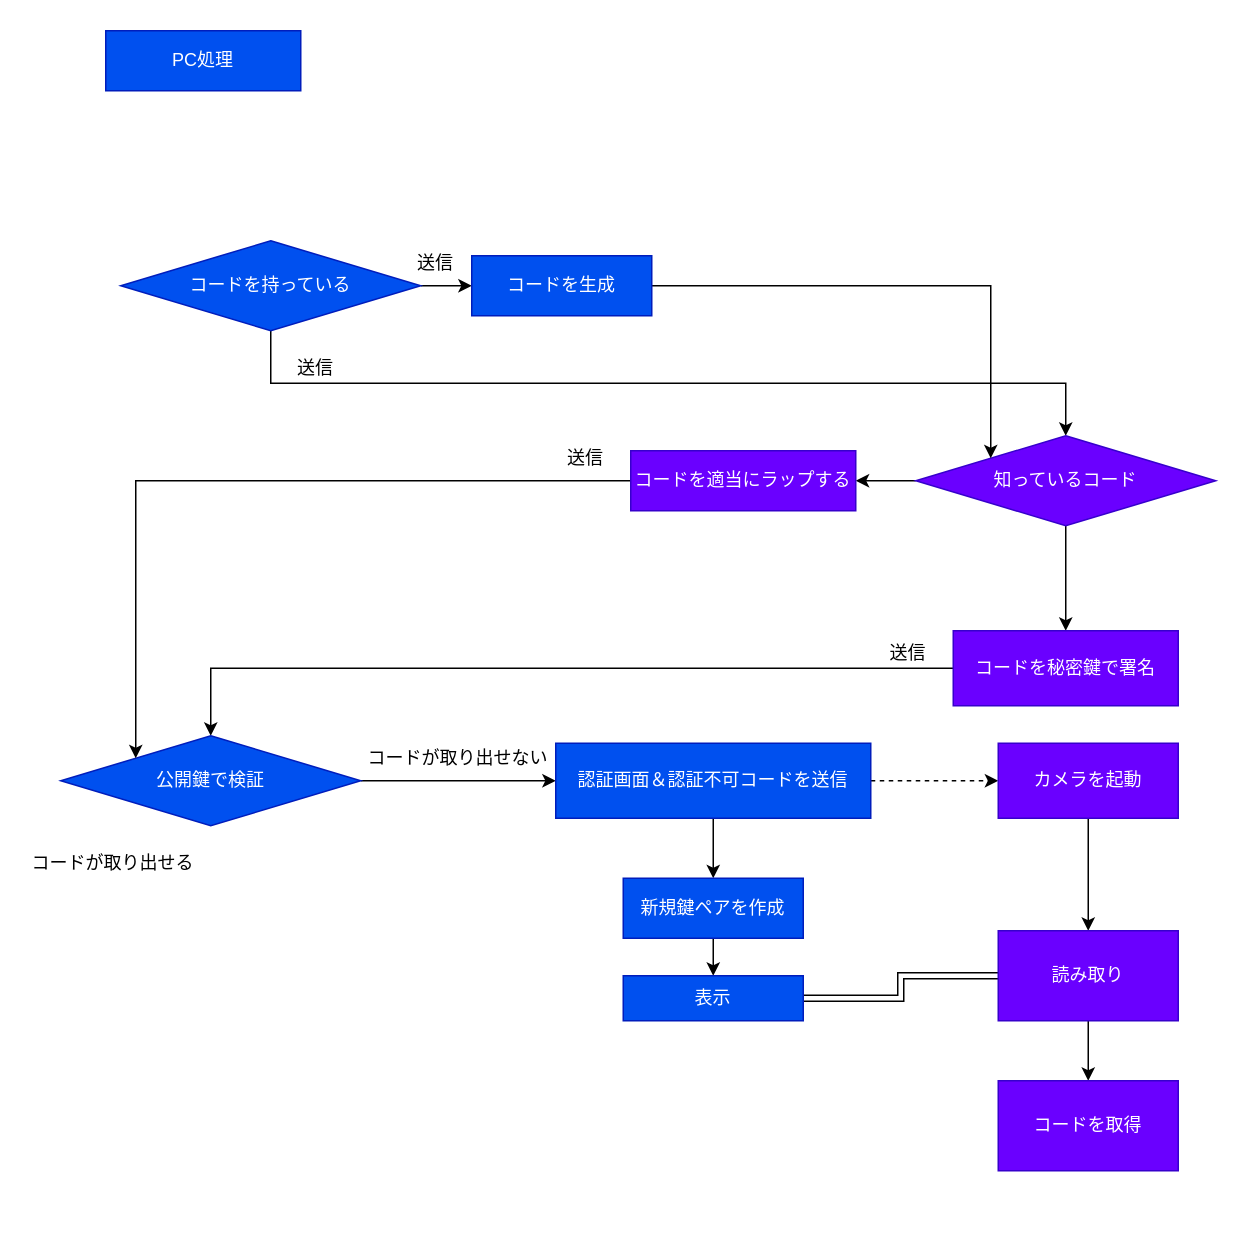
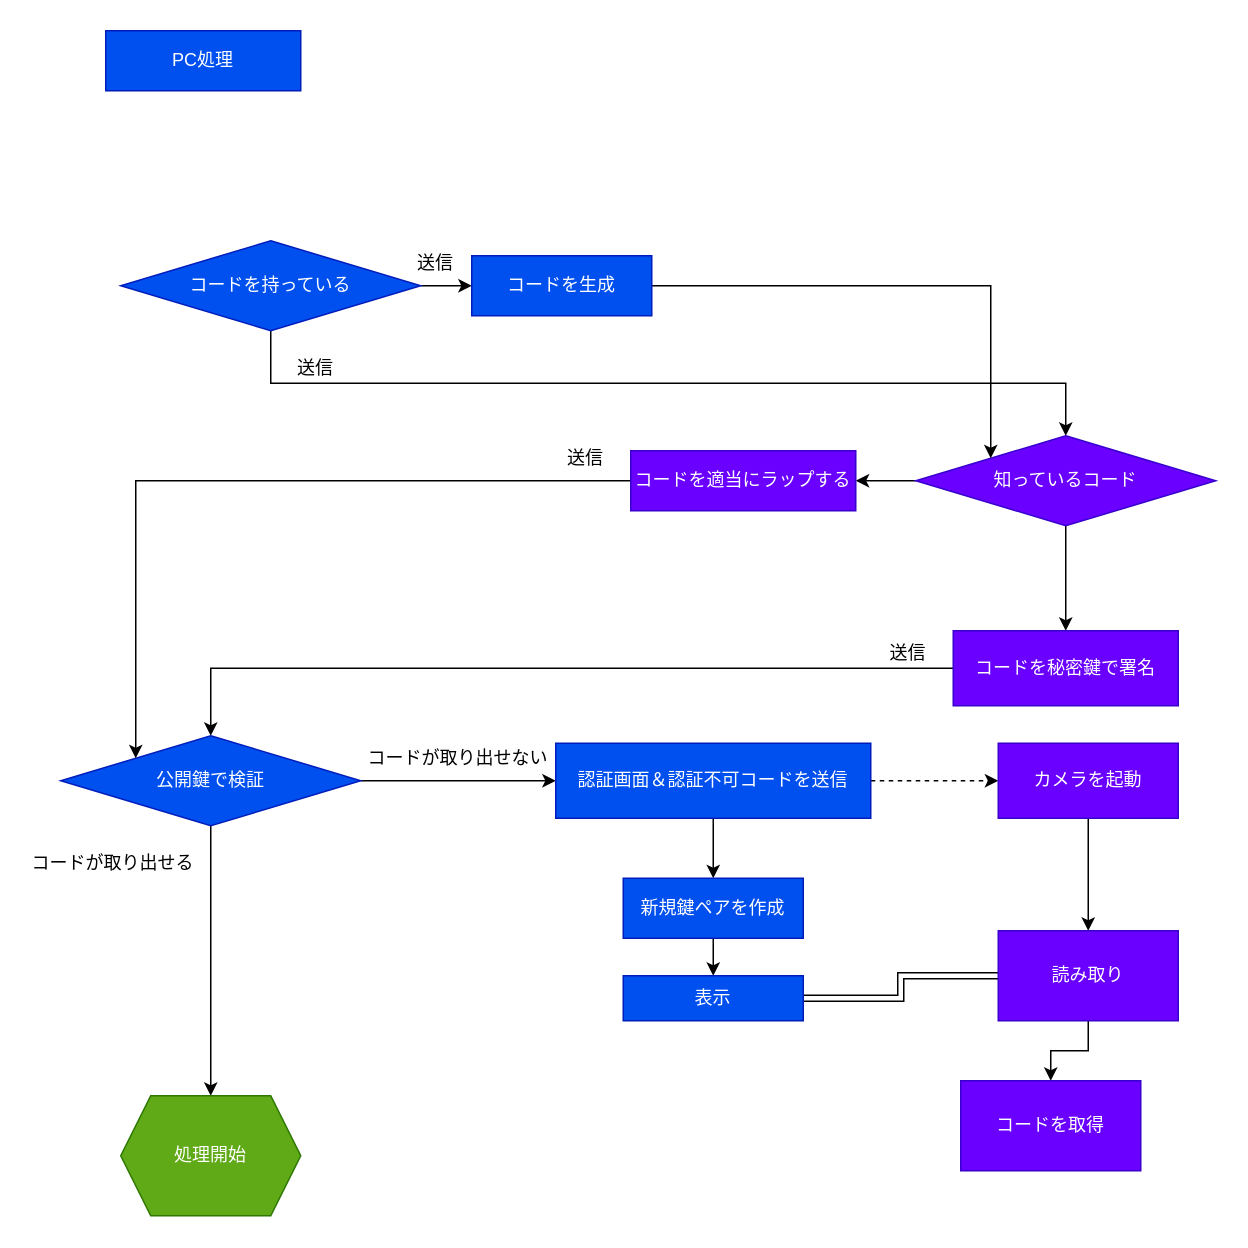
edge "公開鍵で検証" -> "処理開始": added
node "コードを取得": moved (1088, 1126) -> (1051, 1126)
node "処理開始": added
